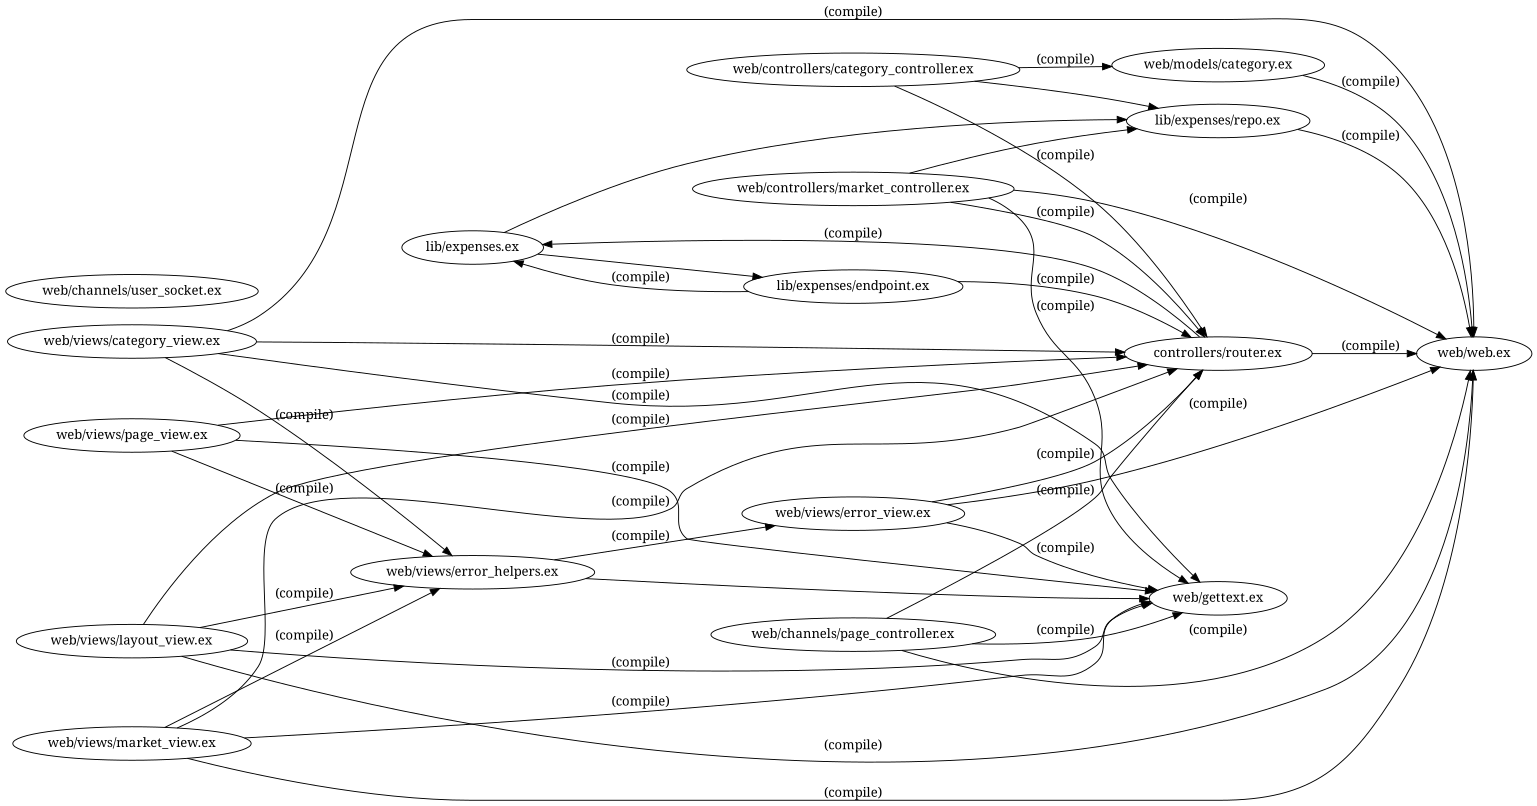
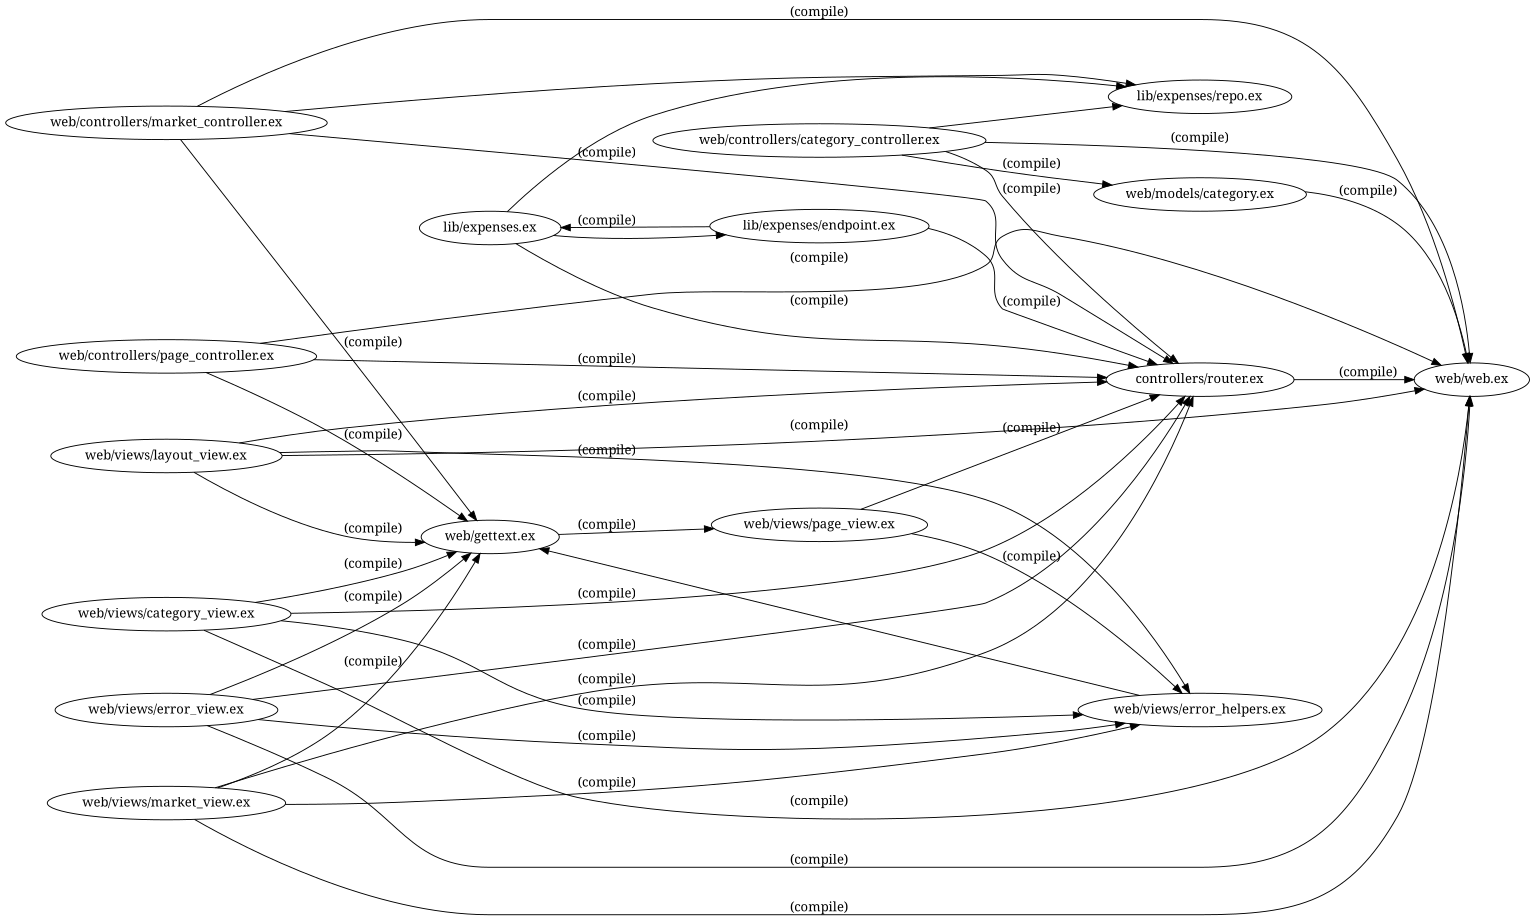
edge "lib/expenses/repo.ex" -> "web/web.ex": now "web/controllers/category_controller.ex" -> "web/web.ex"
edge "controllers/router.ex" -> "lib/expenses.ex": reversed
node "web/channels/user_socket.ex": removed
edge "web/views/page_view.ex" -> "web/gettext.ex": reversed
edge "web/views/error_helpers.ex" -> "web/views/error_view.ex": reversed
node "web/channels/page_controller.ex": label "web/channels/page_controller.ex" -> "web/controllers/page_controller.ex"
